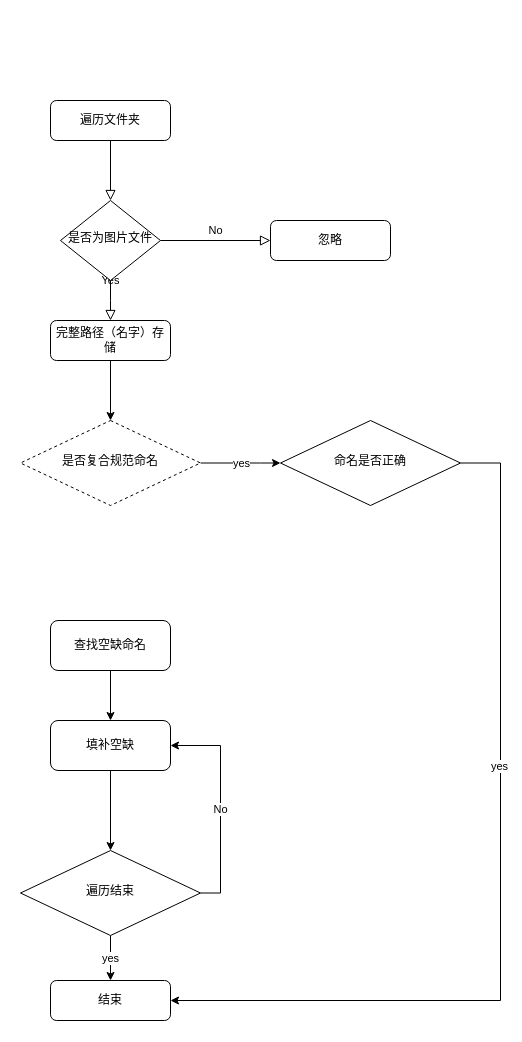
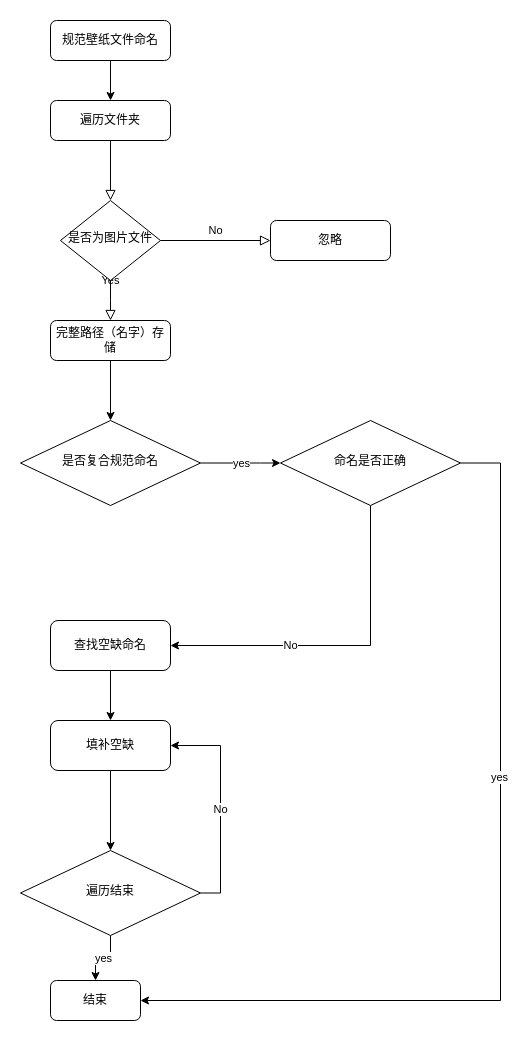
node "规范壁纸文件命名": added
edge "规范壁纸文件命名" -> "遍历文件夹": added
node "是否复合规范命名": style dashed -> solid
edge "命名是否正确" -> "查找空缺命名": added, label "No"
node "结束": size 120x40 -> 90x40
